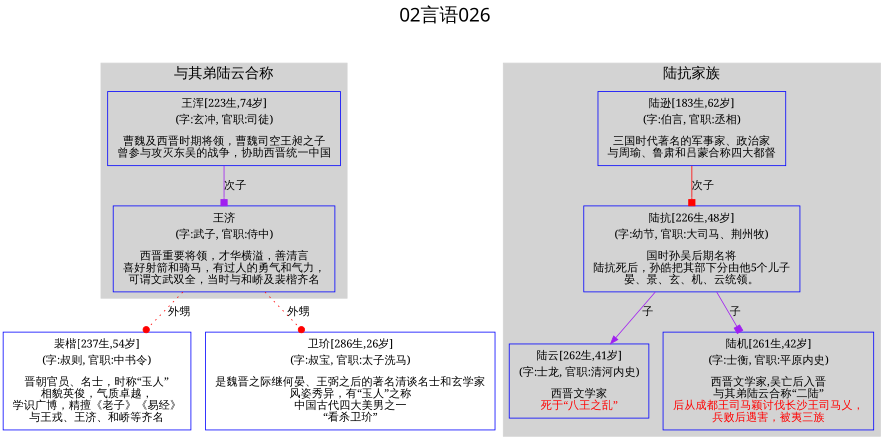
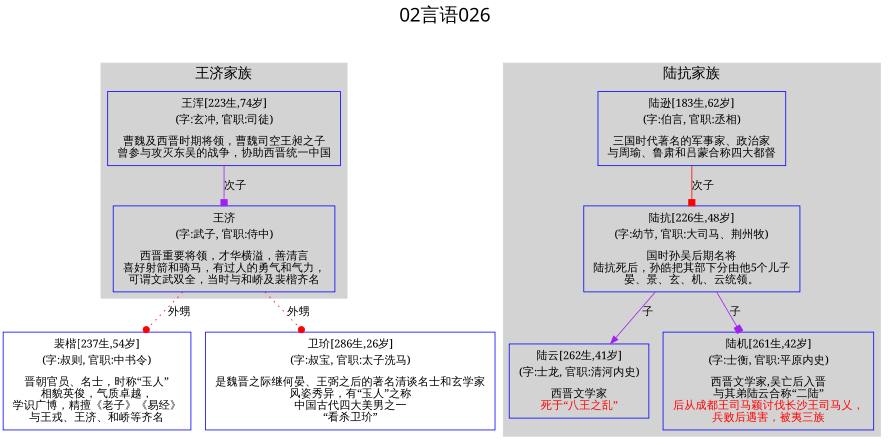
cluster "与其弟陆云合称": label "与其弟陆云合称" -> "王济家族"
